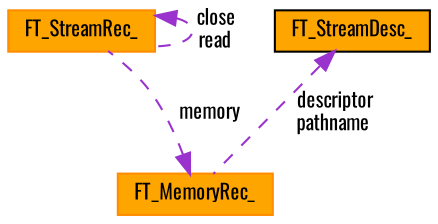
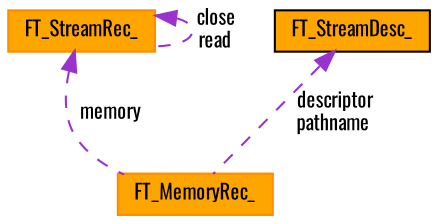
edge "FT_StreamRec_" -> "FT_MemoryRec_": reversed
